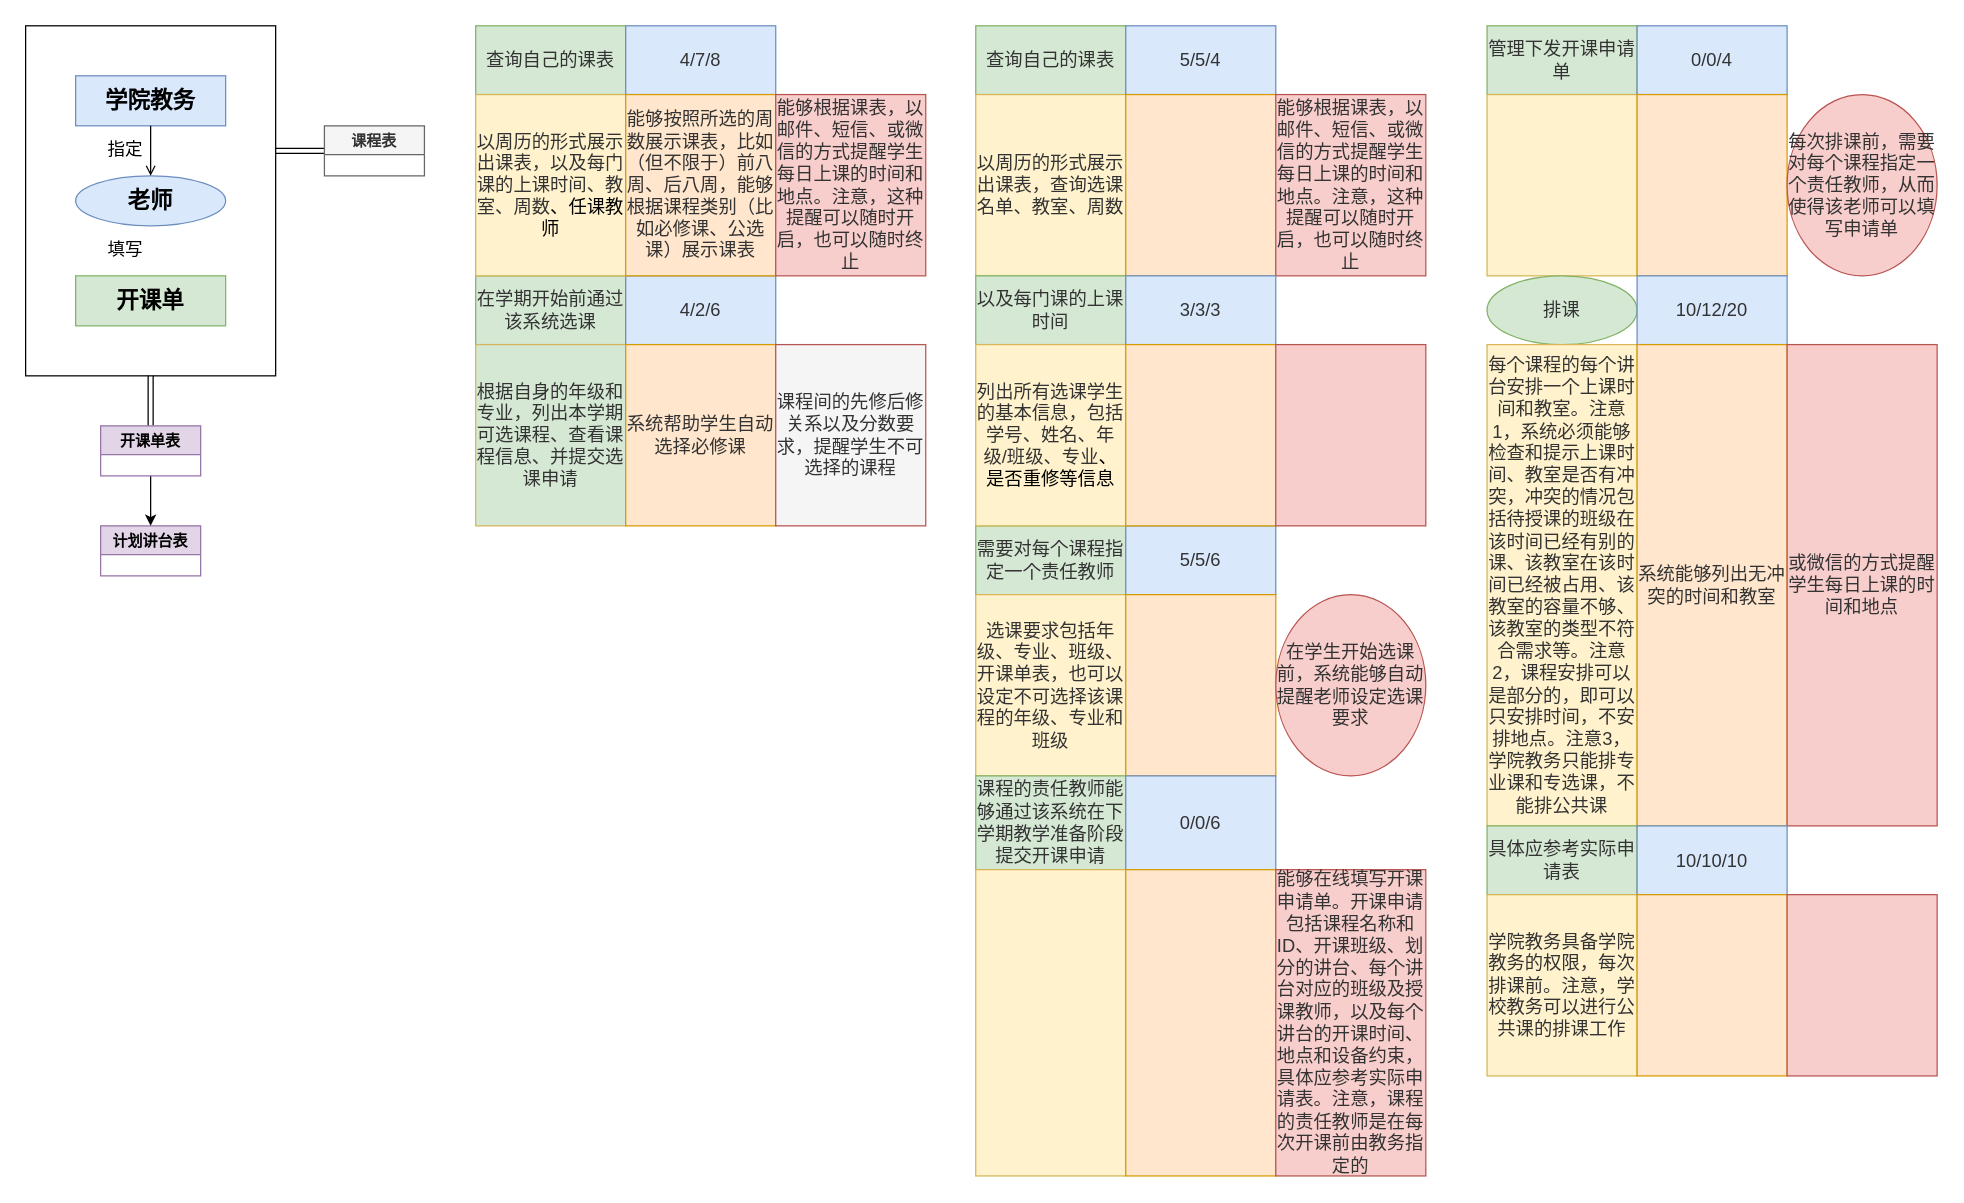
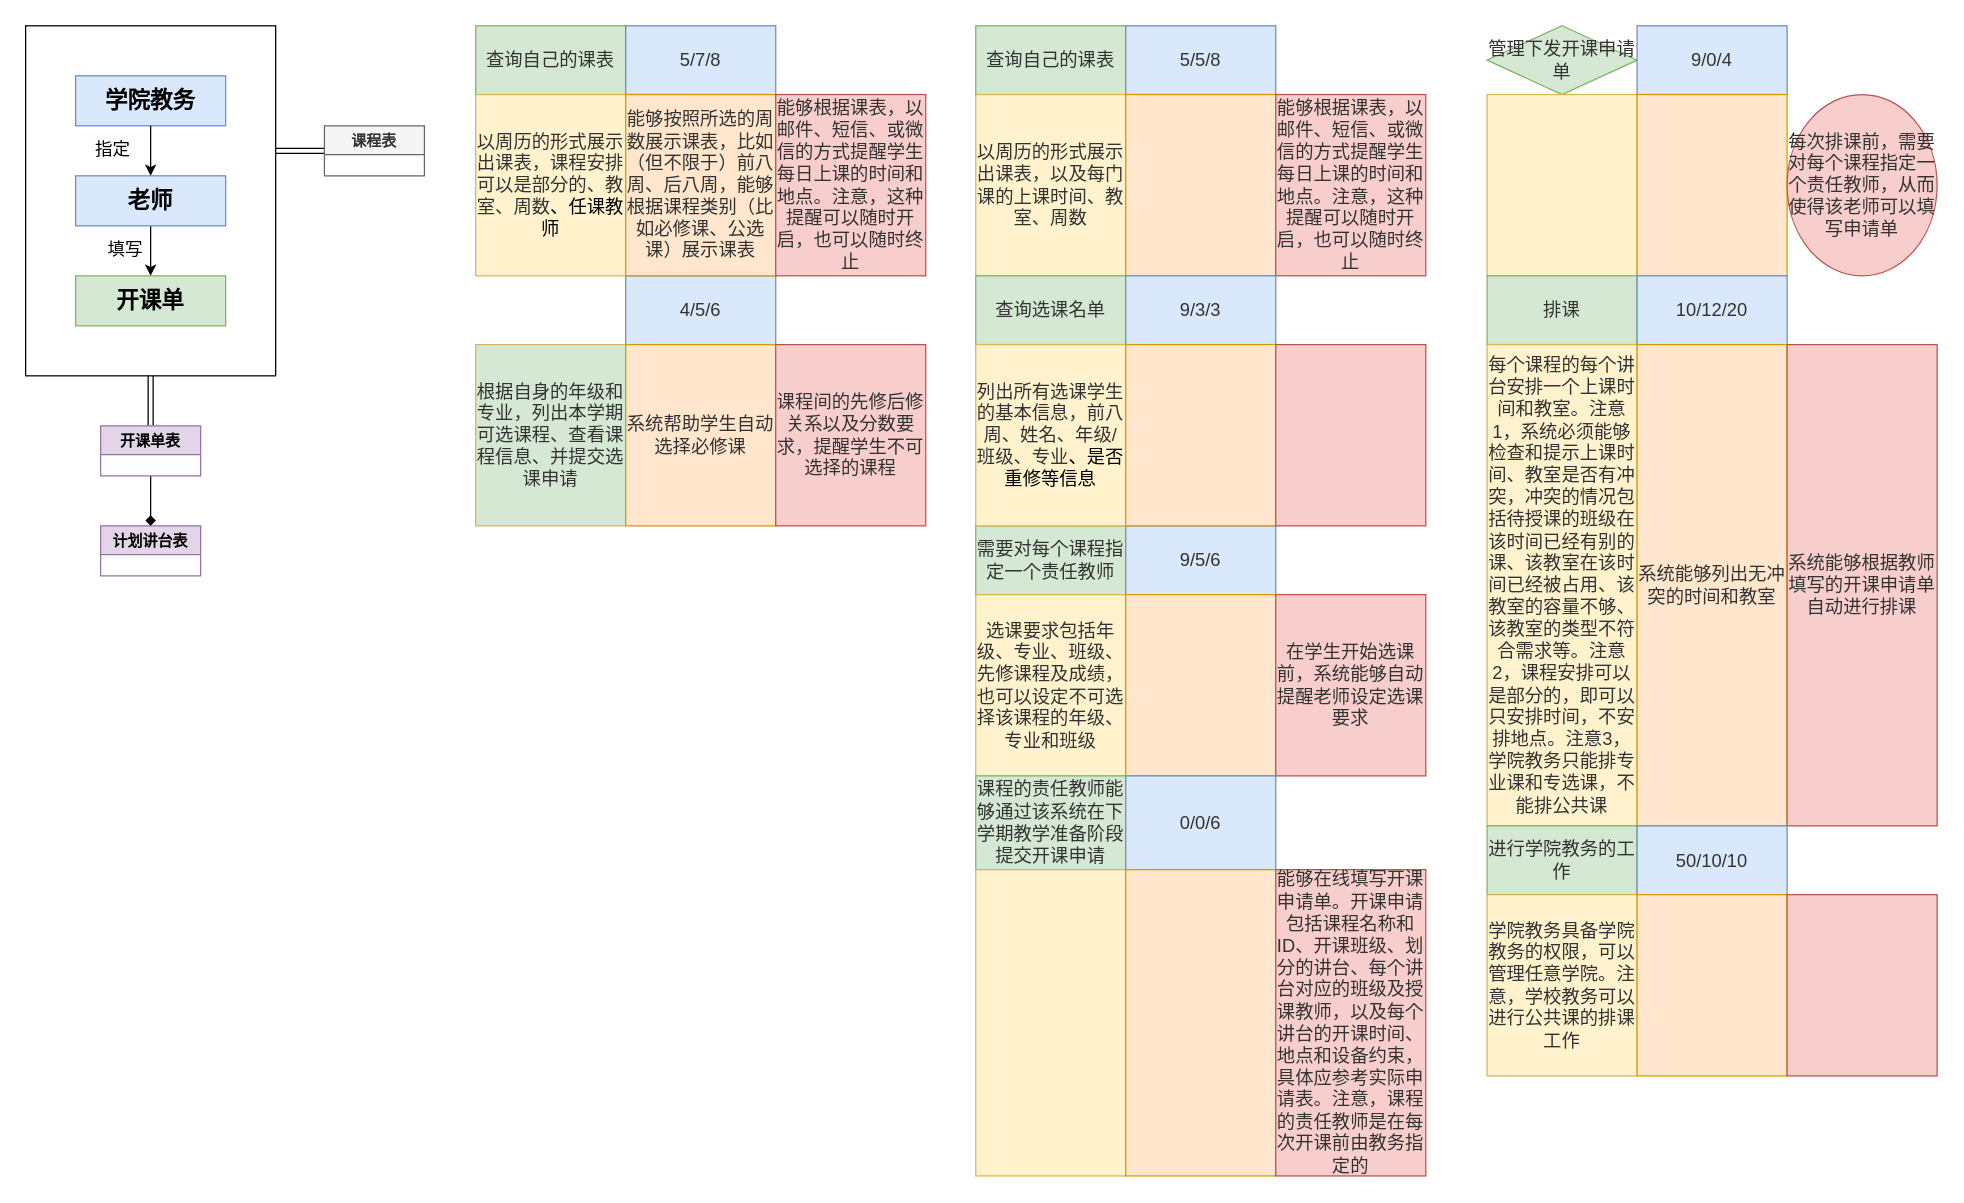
node "管理下发开课申请单": shape rectangle -> diamond
node "4/7/8": label "4/7/8" -> "5/7/8"
node "5/5/4": label "5/5/4" -> "5/5/8"
node "0/0/4": label "0/0/4" -> "9/0/4"
node "指定": moved (126, 151) -> (113, 151)
edge "学院教务" -> "老师": arrowhead open -> classic
node "以周历的形式展示出课表，以及每门课的上课时间、教室、周数、任课教师": label "以周历的形式展示出课表，以及每门课的上课时间、教室、周数、任课教师" -> "以周历的形式展示出课表，课程安排可以是部分的、教室、周数、任课教师"
node "以周历的形式展示出课表，查询选课名单、教室、周数": label "以周历的形式展示出课表，查询选课名单、教室、周数" -> "以周历的形式展示出课表，以及每门课的上课时间、教室、周数"
node "老师": shape ellipse -> rectangle
edge "老师" -> "开课单": added
node "在学期开始前通过该系统选课": removed
node "排课": shape ellipse -> rectangle
node "4/2/6": label "4/2/6" -> "4/5/6"
node "以及每门课的上课时间": label "以及每门课的上课时间" -> "查询选课名单"
node "3/3/3": label "3/3/3" -> "9/3/3"
node "课程间的先修后修关系以及分数要求，提醒学生不可选择的课程": fillcolor #f5f5f5 -> #f8cecc
node "列出所有选课学生的基本信息，包括学号、姓名、年级/班级、专业、是否重修等信息": label "列出所有选课学生的基本信息，包括学号、姓名、年级/班级、专业、是否重修等信息" -> "列出所有选课学生的基本信息，前八周、姓名、年级/班级、专业、是否重修等信息"
edge "开课单表" -> "计划讲台表": arrowhead classic -> diamond
node "5/5/6": label "5/5/6" -> "9/5/6"
node "或微信的方式提醒学生每日上课的时间和地点": label "或微信的方式提醒学生每日上课的时间和地点" -> "系统能够根据教师填写的开课申请单自动进行排课"
node "在学生开始选课前，系统能够自动提醒老师设定选课要求": shape ellipse -> rectangle
node "选课要求包括年级、专业、班级、开课单表，也可以设定不可选择该课程的年级、专业和班级": label "选课要求包括年级、专业、班级、开课单表，也可以设定不可选择该课程的年级、专业和班级" -> "选课要求包括年级、专业、班级、先修课程及成绩，也可以设定不可选择该课程的年级、专业和班级"
node "具体应参考实际申请表": label "具体应参考实际申请表" -> "进行学院教务的工作"
node "10/10/10": label "10/10/10" -> "50/10/10"
node "学院教务具备学院教务的权限，每次排课前。注意，学校教务可以进行公共课的排课工作": label "学院教务具备学院教务的权限，每次排课前。注意，学校教务可以进行公共课的排课工作" -> "学院教务具备学院教务的权限，可以管理任意学院。注意，学校教务可以进行公共课的排课工作"
